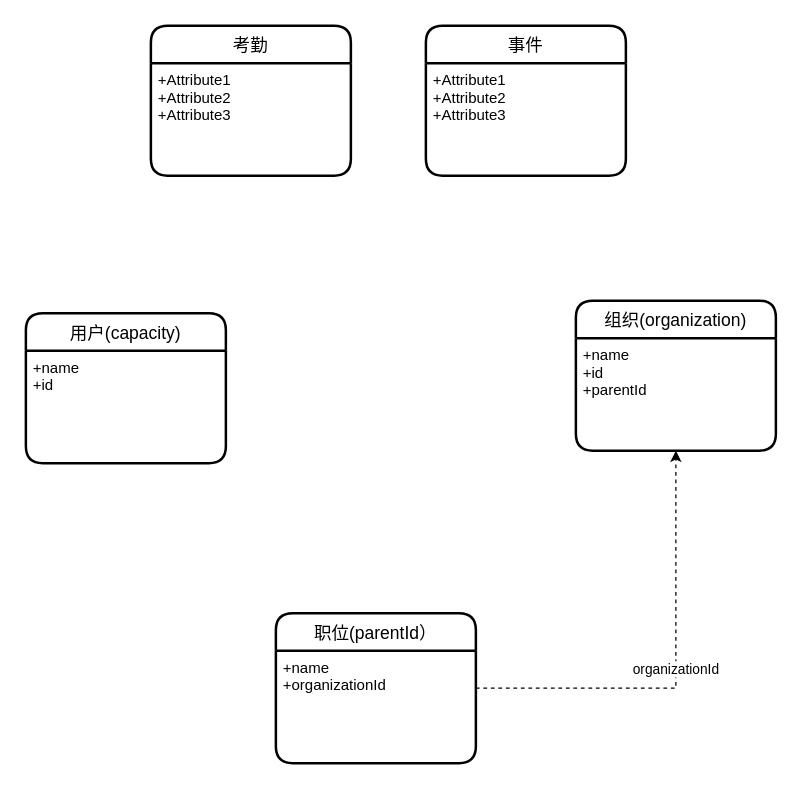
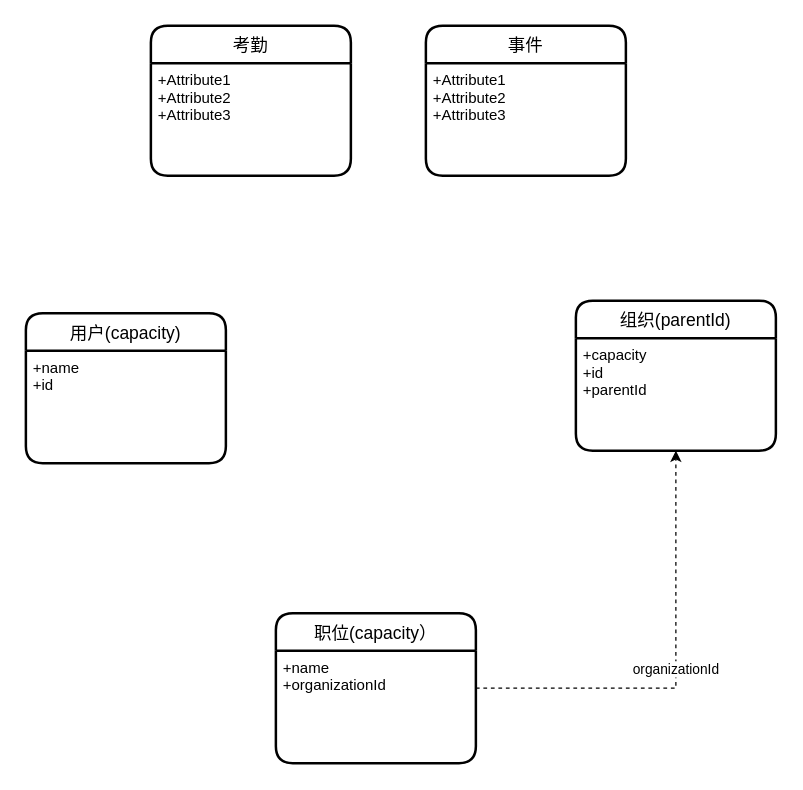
node "组织(organization)": label "组织(organization)" -> "组织(parentId)"
node "+name +id +parentId": label "+name +id +parentId" -> "+capacity +id +parentId"
node "职位(parentId）": label "职位(parentId）" -> "职位(capacity）"
